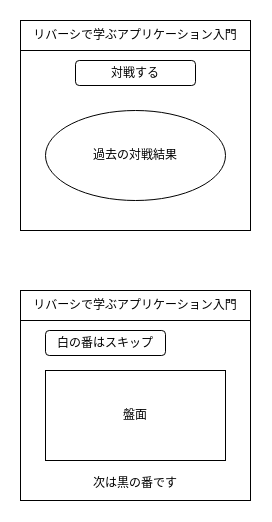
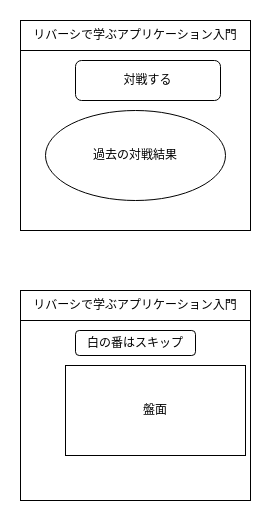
node "対戦する": size 120x25 -> 145x40
node "白の番はスキップ": moved (106, 343) -> (136, 343)
node "盤面": moved (136, 416) -> (156, 411)
node "次は黒の番です": removed
